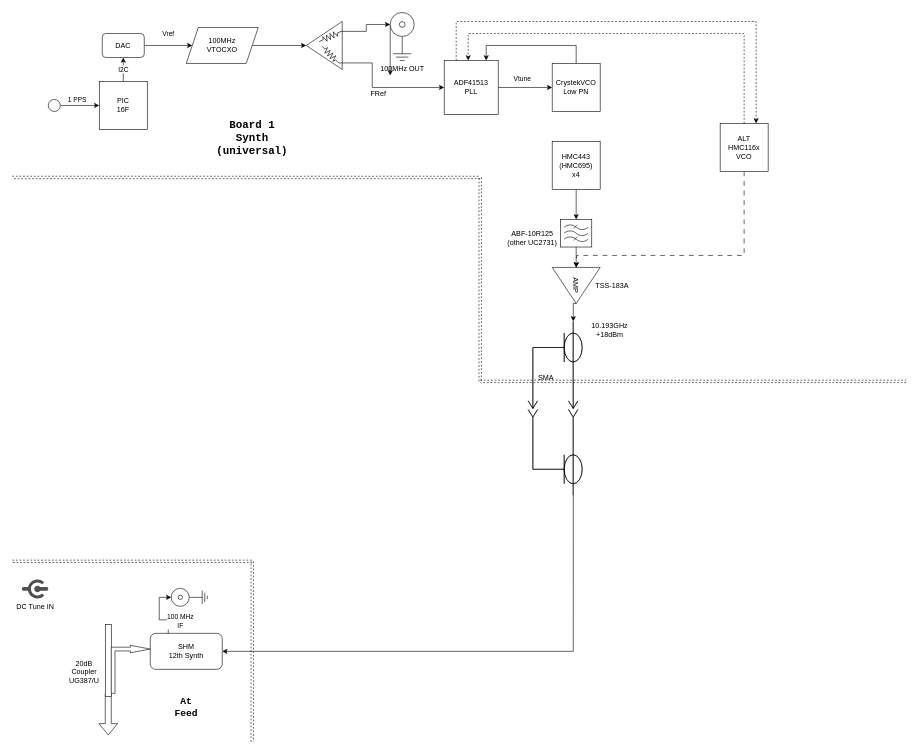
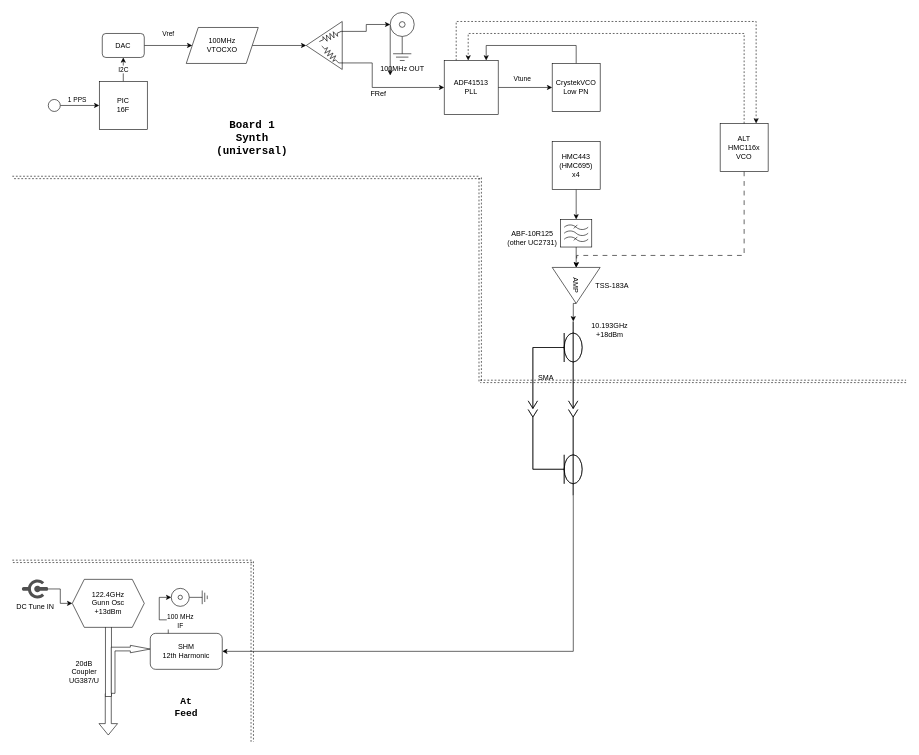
edge "DC Tune IN" -> "122.4GHz Gunn Osc +13dBm": added
node "122.4GHz Gunn Osc +13dBm": added
node "SHM 12th Synth": label "SHM 12th Synth" -> "SHM 12th Harmonic"
